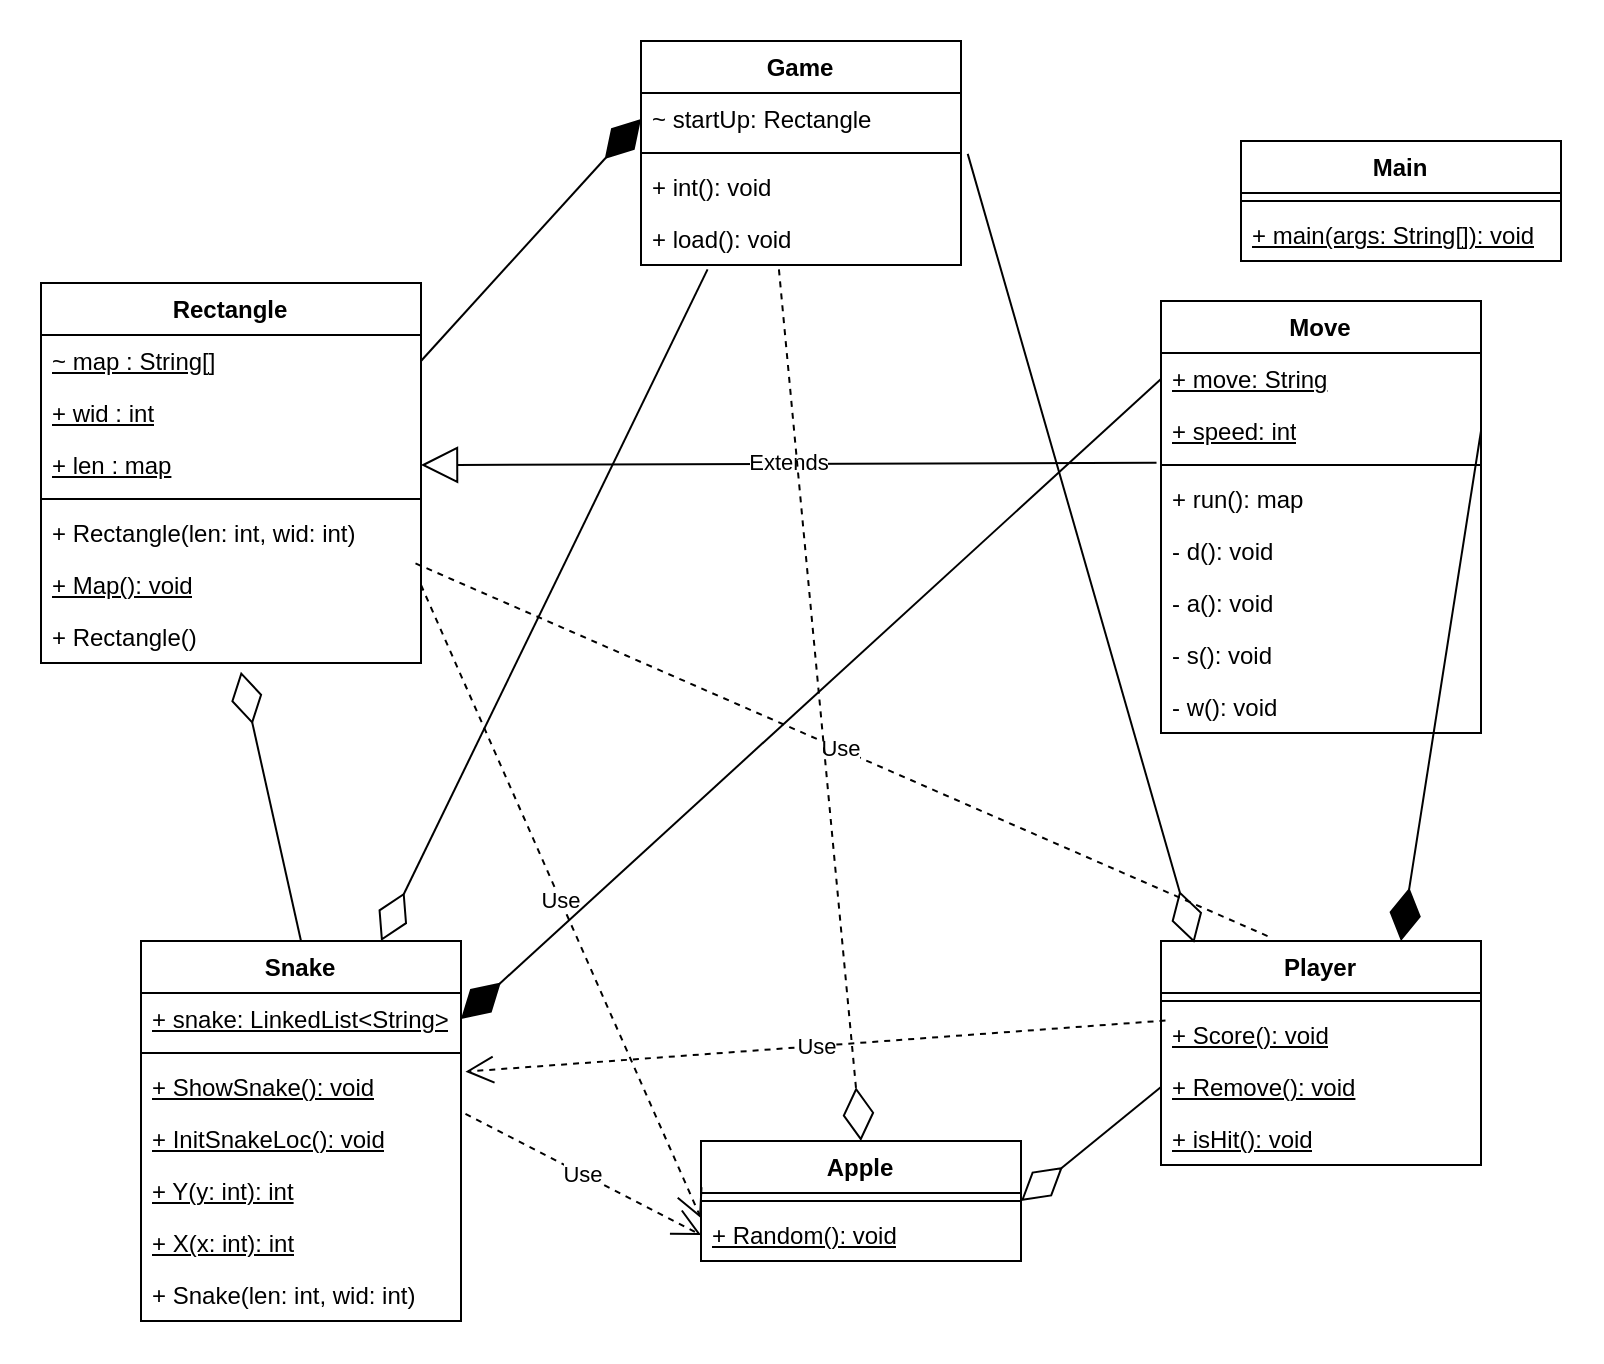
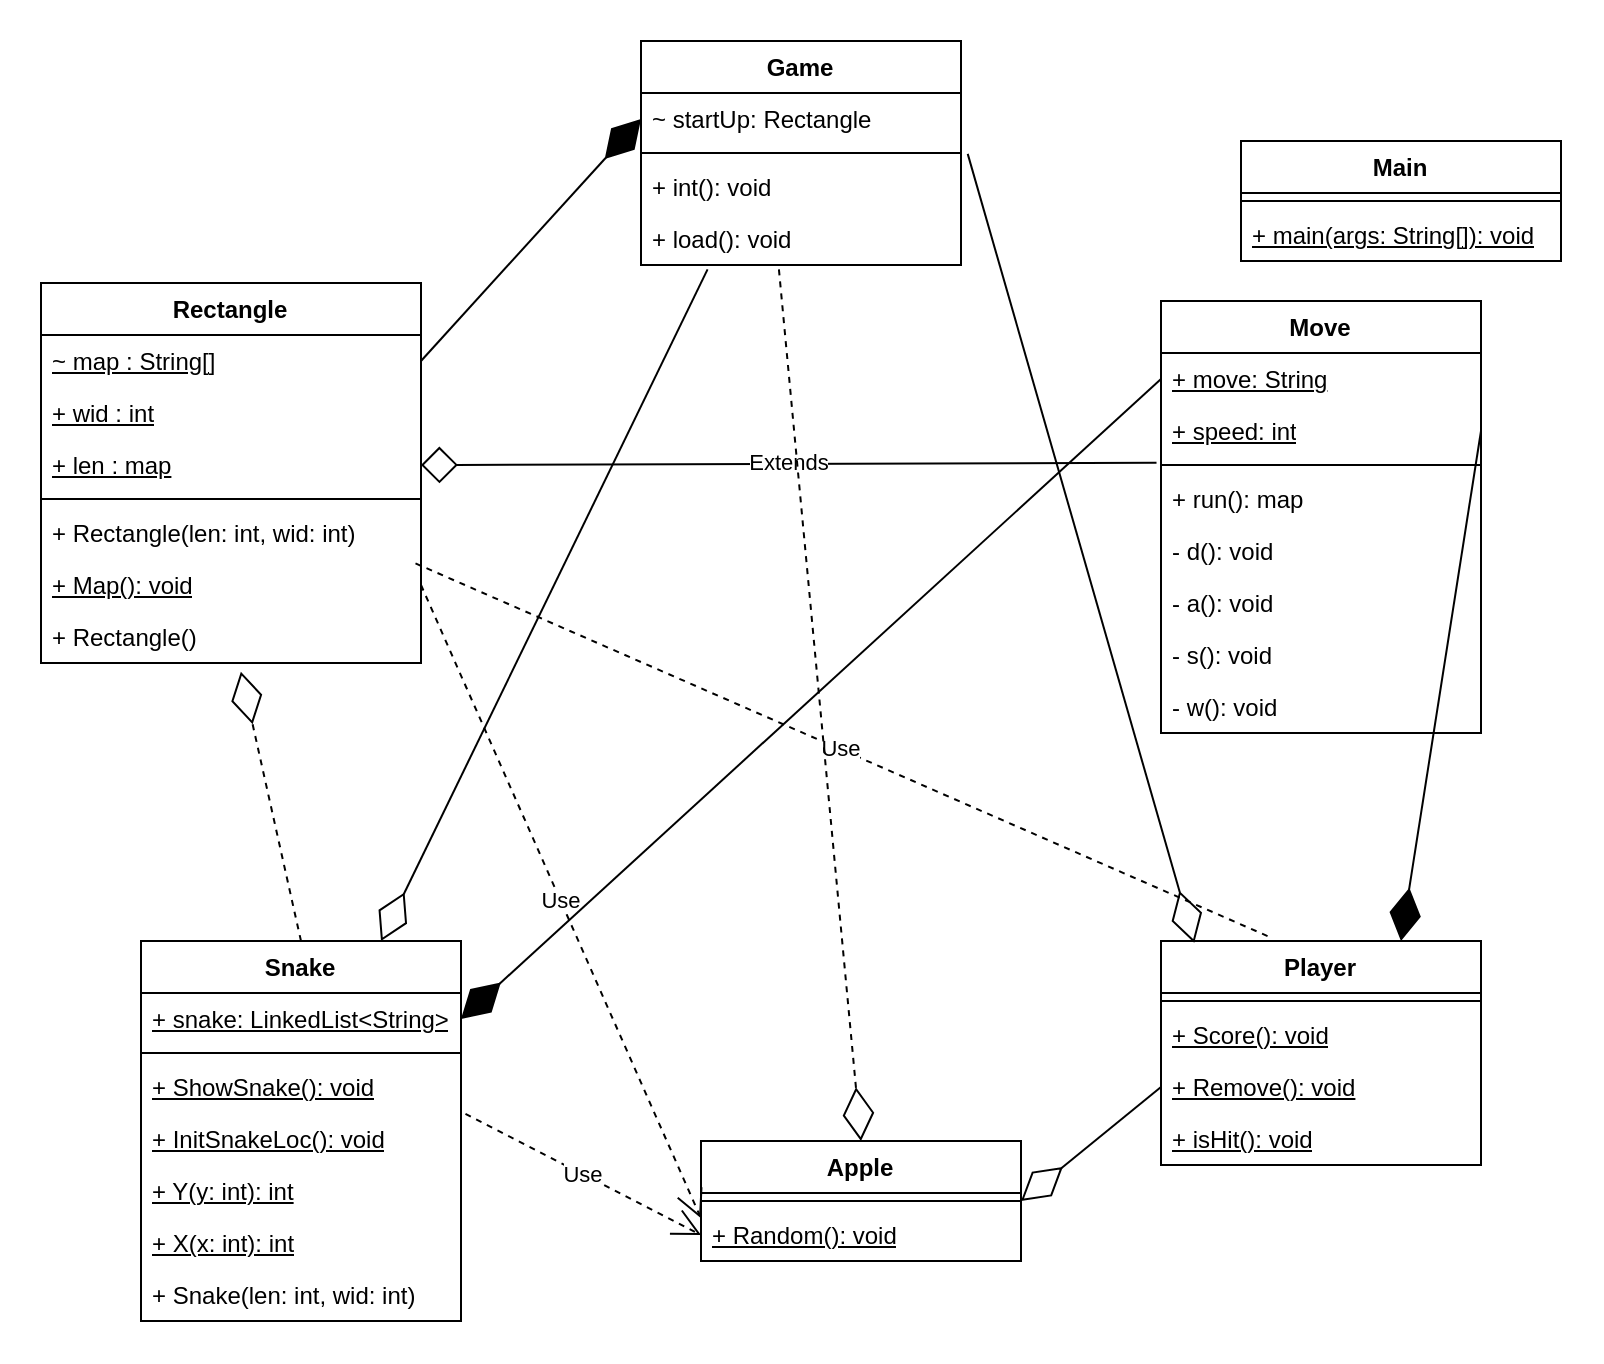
edge "+ run(): map" -> "+ len : map": arrowhead block -> diamond
edge "Snake" -> "+ Rectangle()": style solid -> dashed
edge "+ Score(): void" -> "+ ShowSnake(): void": removed, label "Use"
